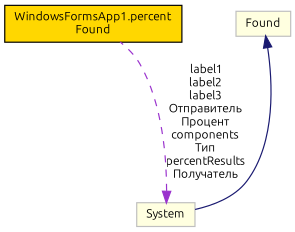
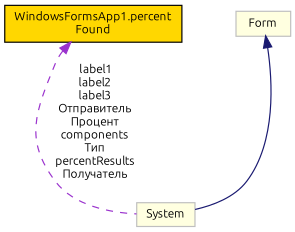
node "Found": label "Found" -> "Form"
edge "WindowsFormsApp1.percent Found" -> "System": reversed
